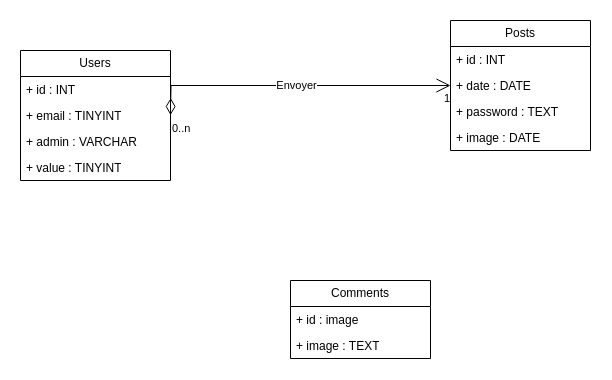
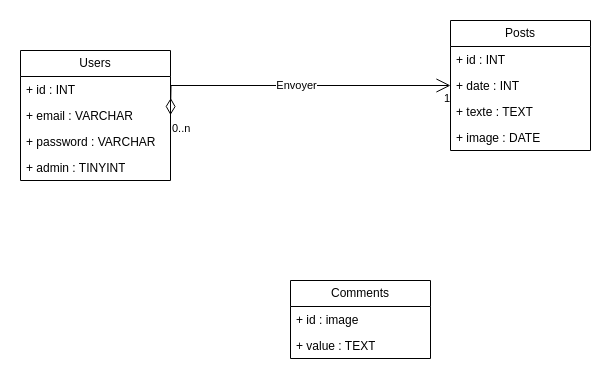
node "+ date : DATE": label "+ date : DATE" -> "+ date : INT"
node "+ password : TEXT": label "+ password : TEXT" -> "+ texte : TEXT"
node "+ email : TINYINT": label "+ email : TINYINT" -> "+ email : VARCHAR"
node "+ admin : VARCHAR": label "+ admin : VARCHAR" -> "+ password : VARCHAR"
node "+ value : TINYINT": label "+ value : TINYINT" -> "+ admin : TINYINT"
node "+ image : TEXT": label "+ image : TEXT" -> "+ value : TEXT"
